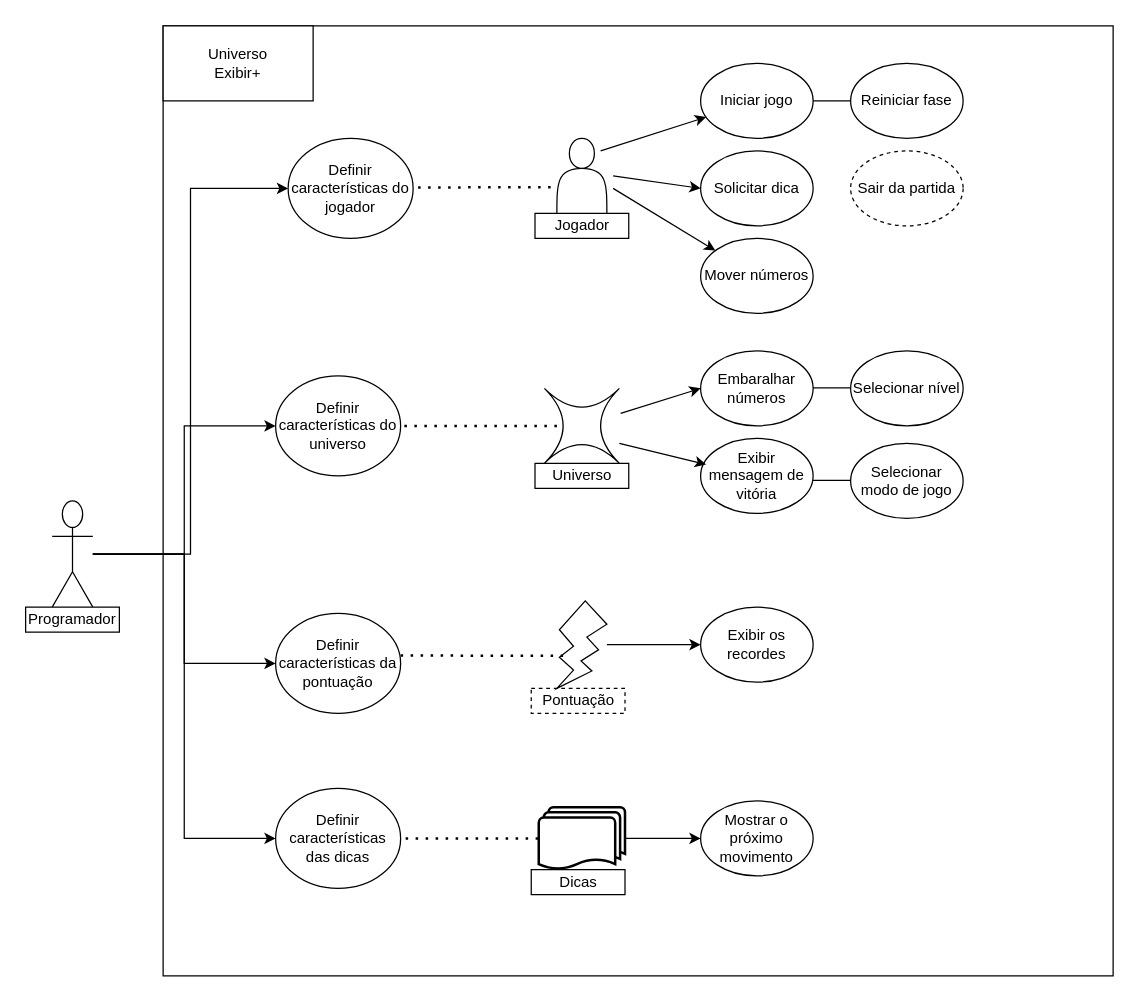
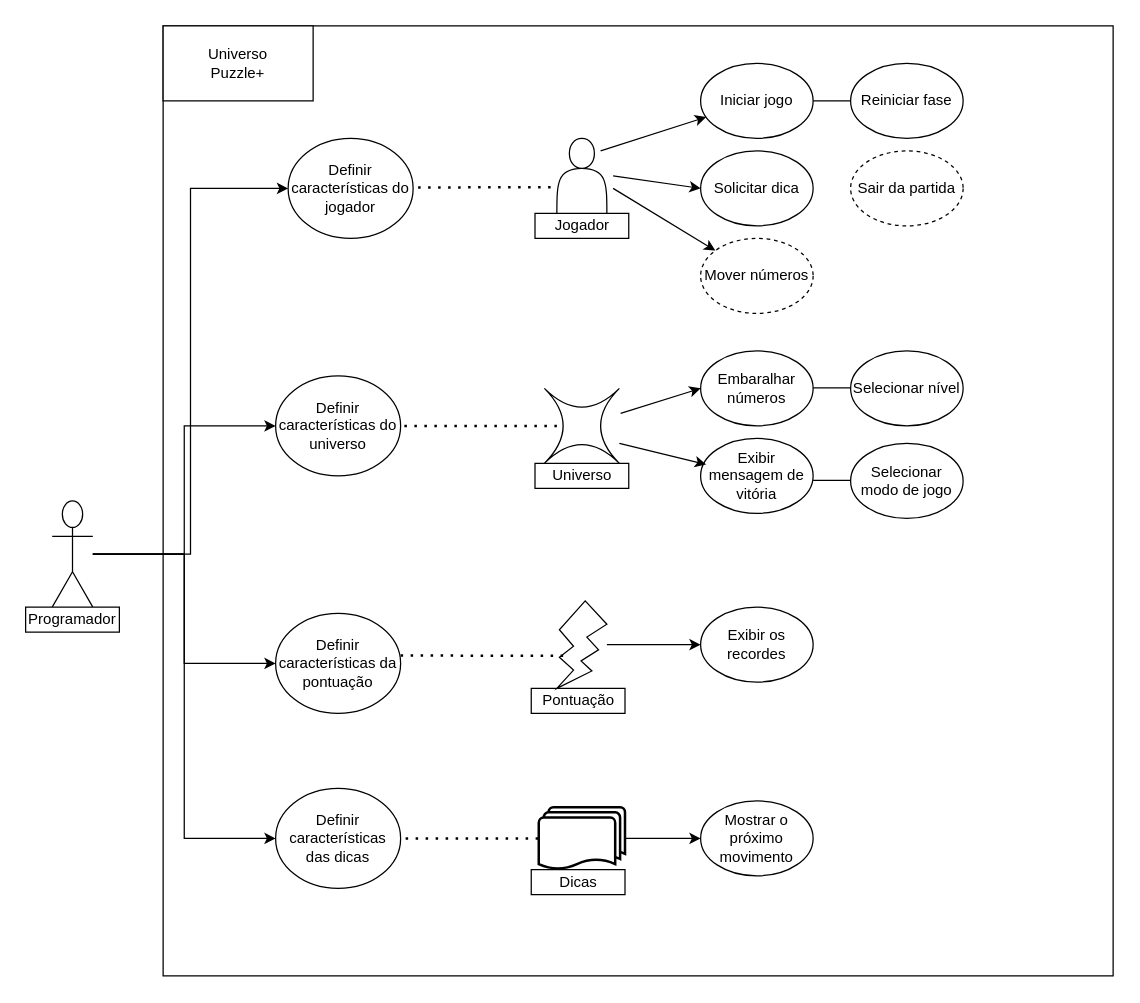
node "Universo Exibir+": label "Universo Exibir+" -> "Universo Puzzle+"
node "Mover números": style solid -> dashed
node "Pontuação": style dashed -> solid
